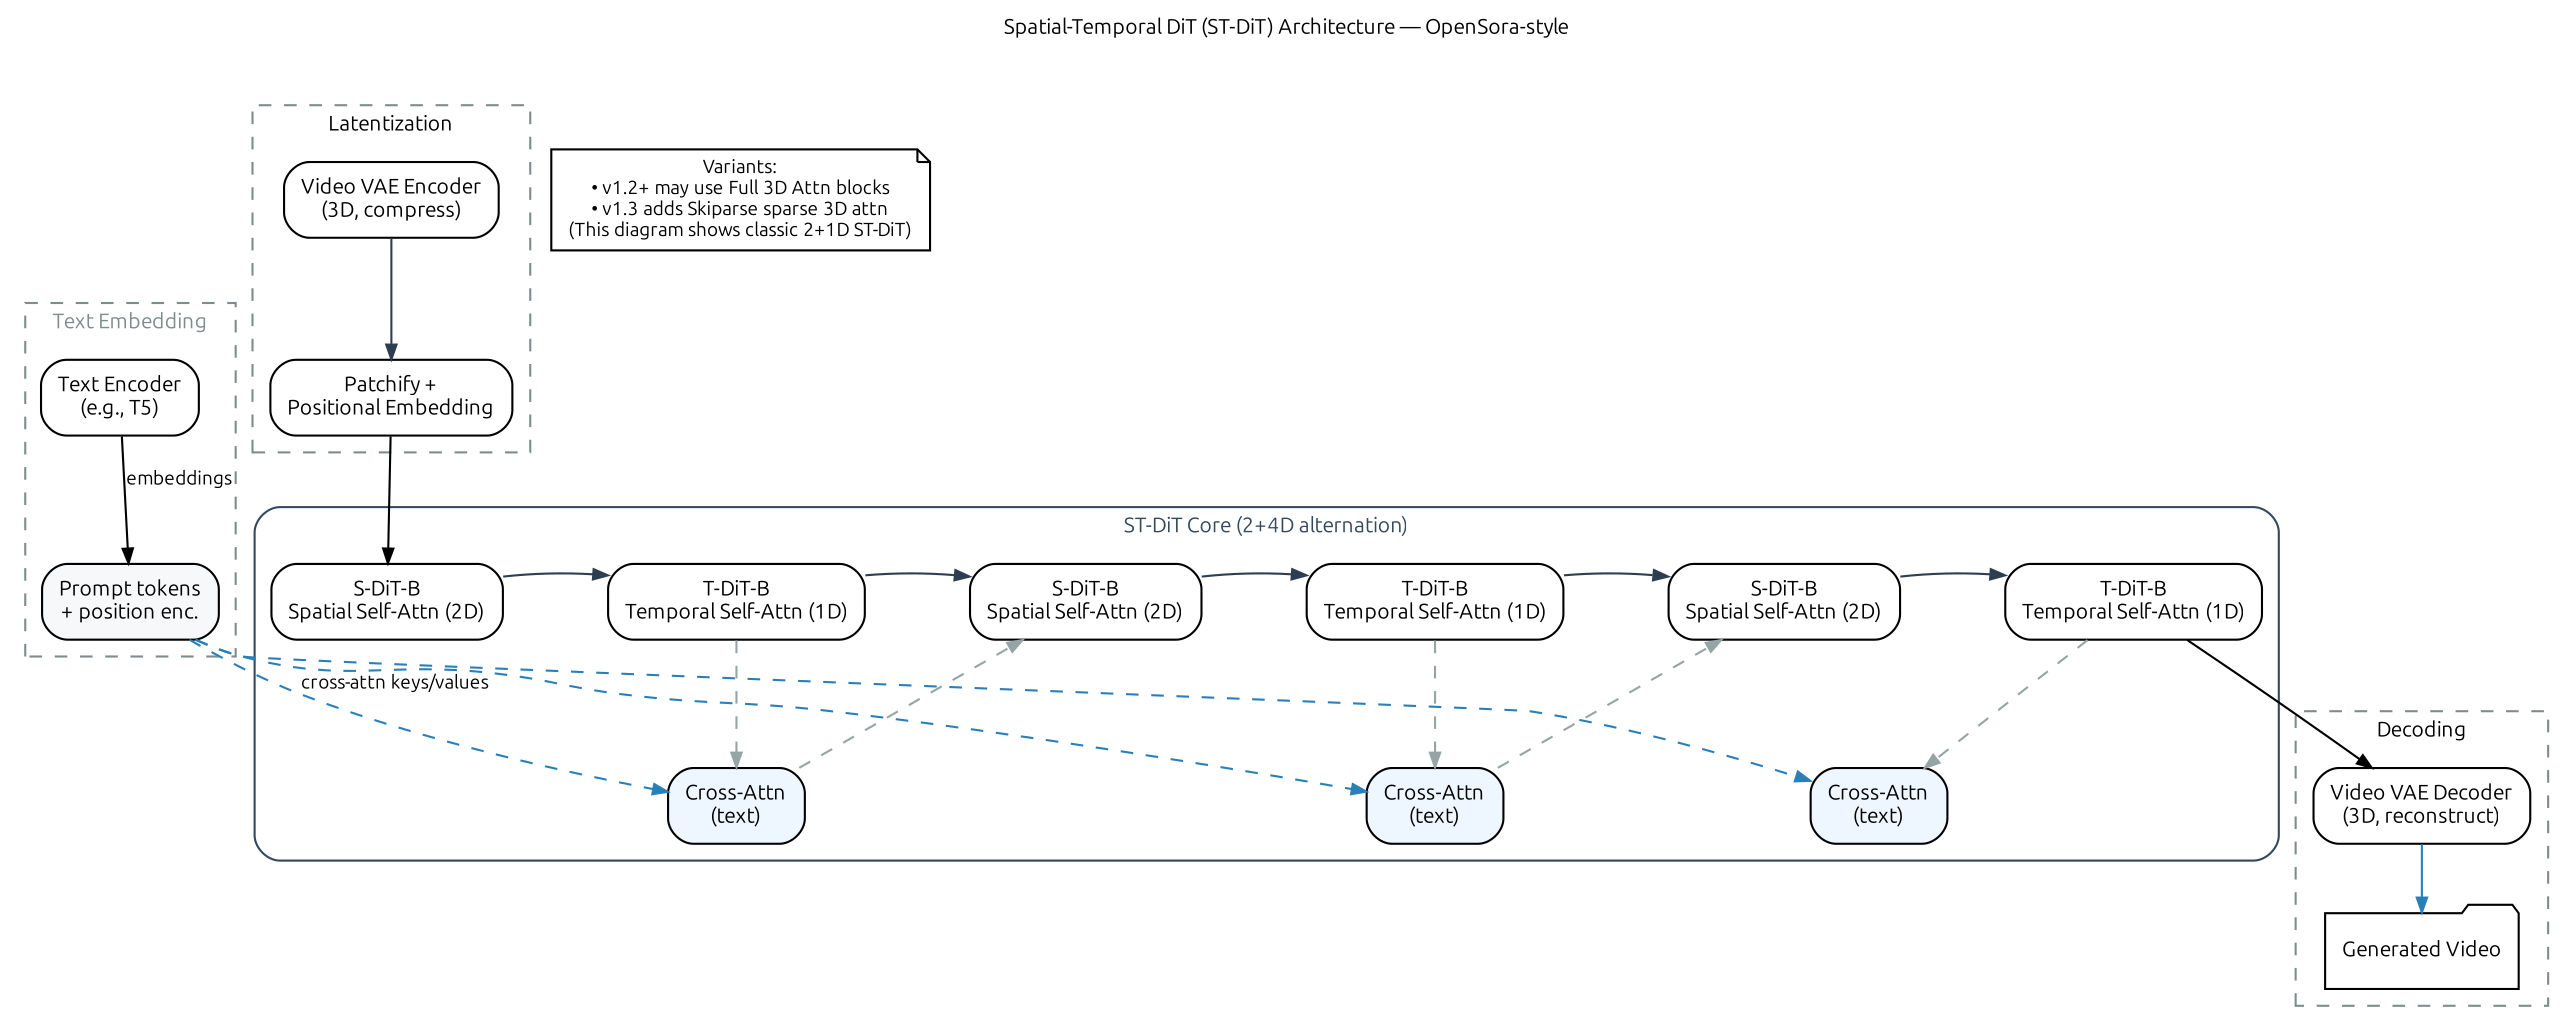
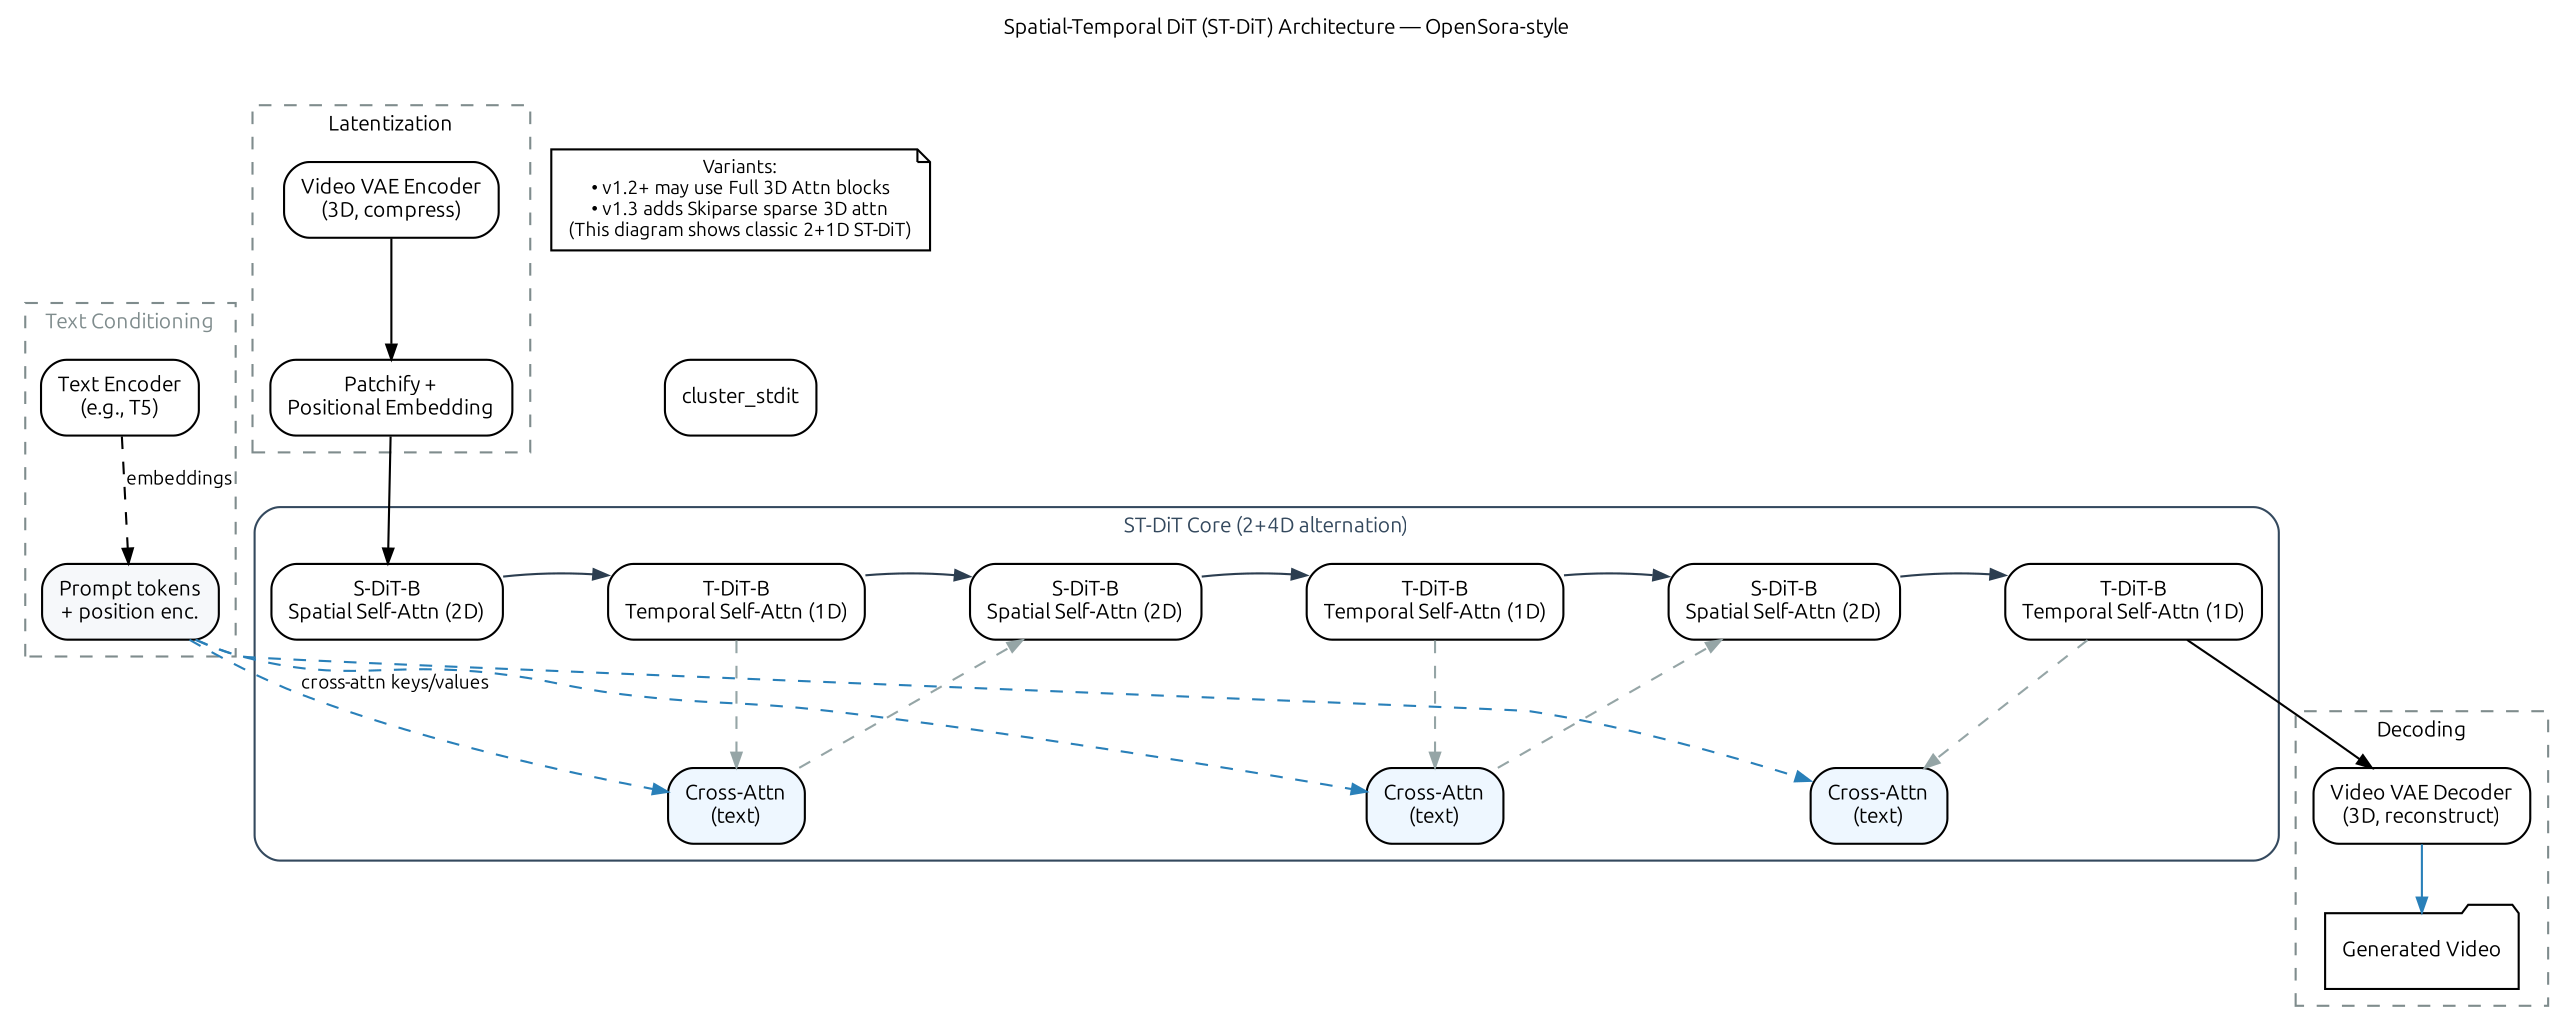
edge "Video VAE Encoder (3D, compress)" -> "Patchify + Positional Embedding": color #2c3e50 -> black
cluster "Text Embedding": label "Text Embedding" -> "Text Conditioning"
node "cluster_stdit": added
edge "Text Encoder (e.g., T5)" -> "Prompt tokens + position enc.": style solid -> dashed
